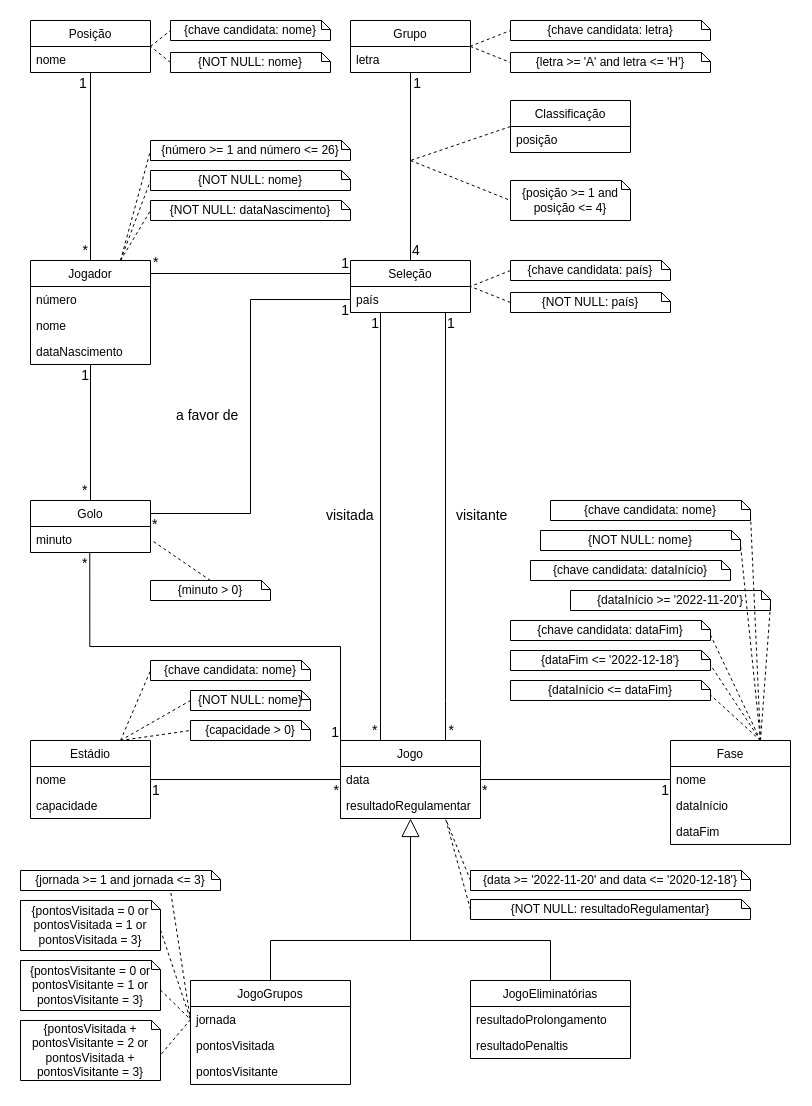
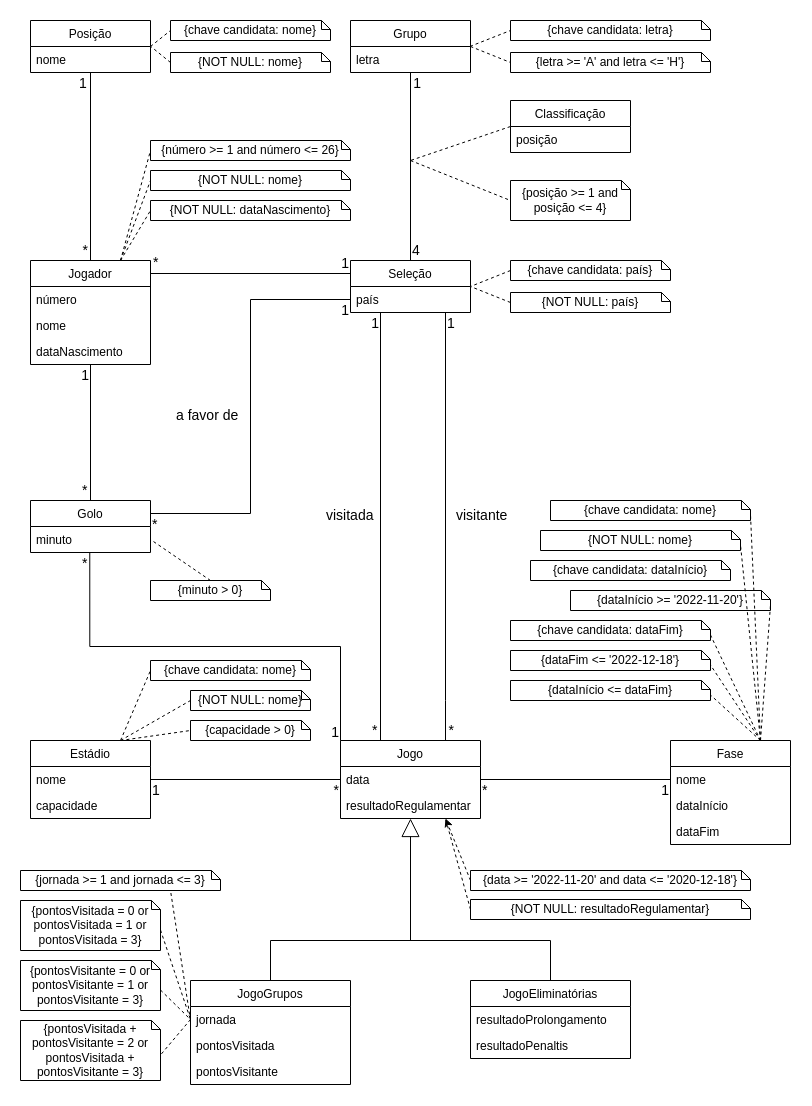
edge "Jogo" -- "{data >= '2022-11-20' and data <= '2020-12-18'}": arrowhead none -> classic
